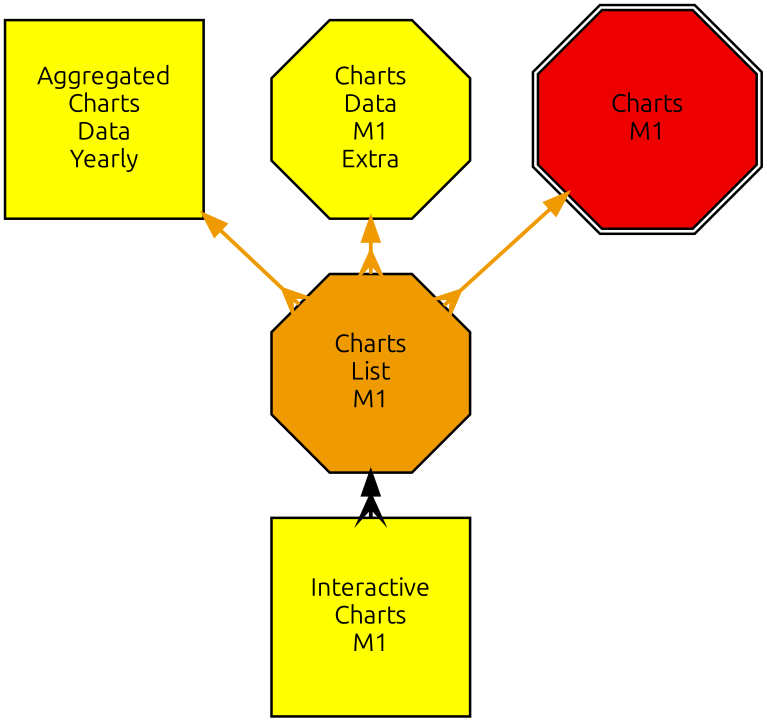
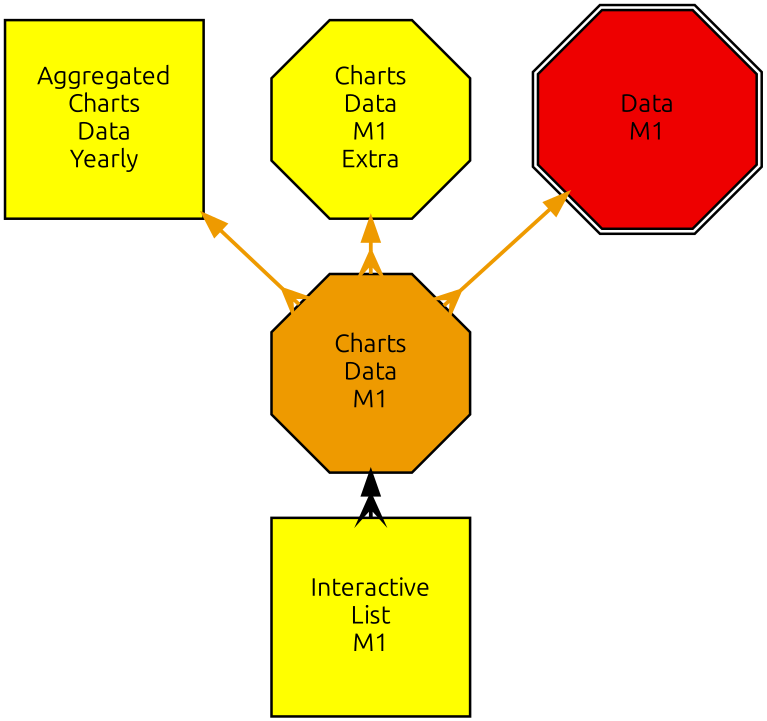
node "Charts M1": label "Charts M1" -> "Data M1"
node "Charts List M1": label "Charts List M1" -> "Charts Data M1"
node "Interactive Charts M1": label "Interactive Charts M1" -> "Interactive List M1"
